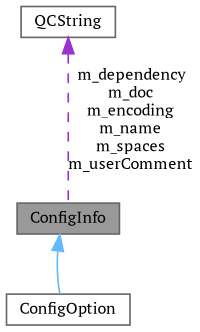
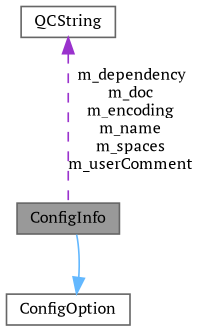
edge "ConfigOption" -> "ConfigInfo": reversed
